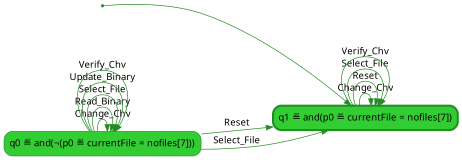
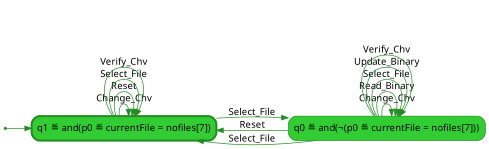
edge "q1 ≝ and(p0 ≝ currentFile = nofiles[7])" -> "q0 ≝ and(¬(p0 ≝ currentFile = nofiles[7]))": added, label "Select_File"
